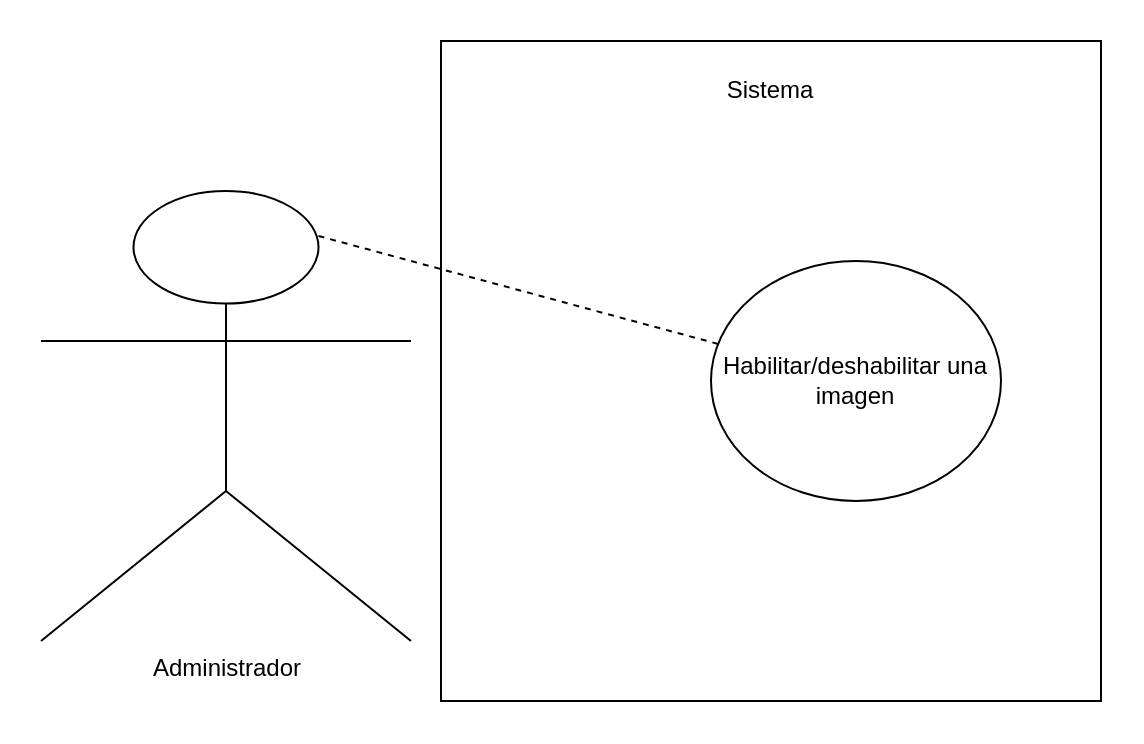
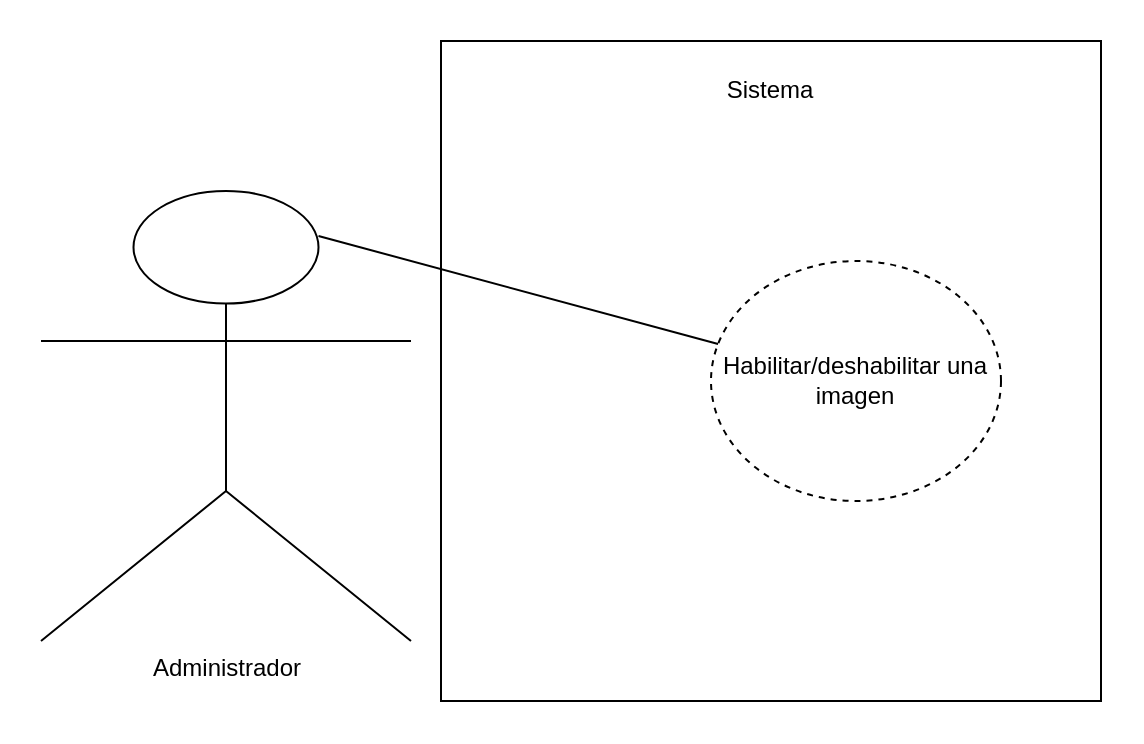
edge "Habilitar/deshabilitar una imagen" -- "Administrador": style dashed -> solid
node "Habilitar/deshabilitar una imagen": style solid -> dashed
